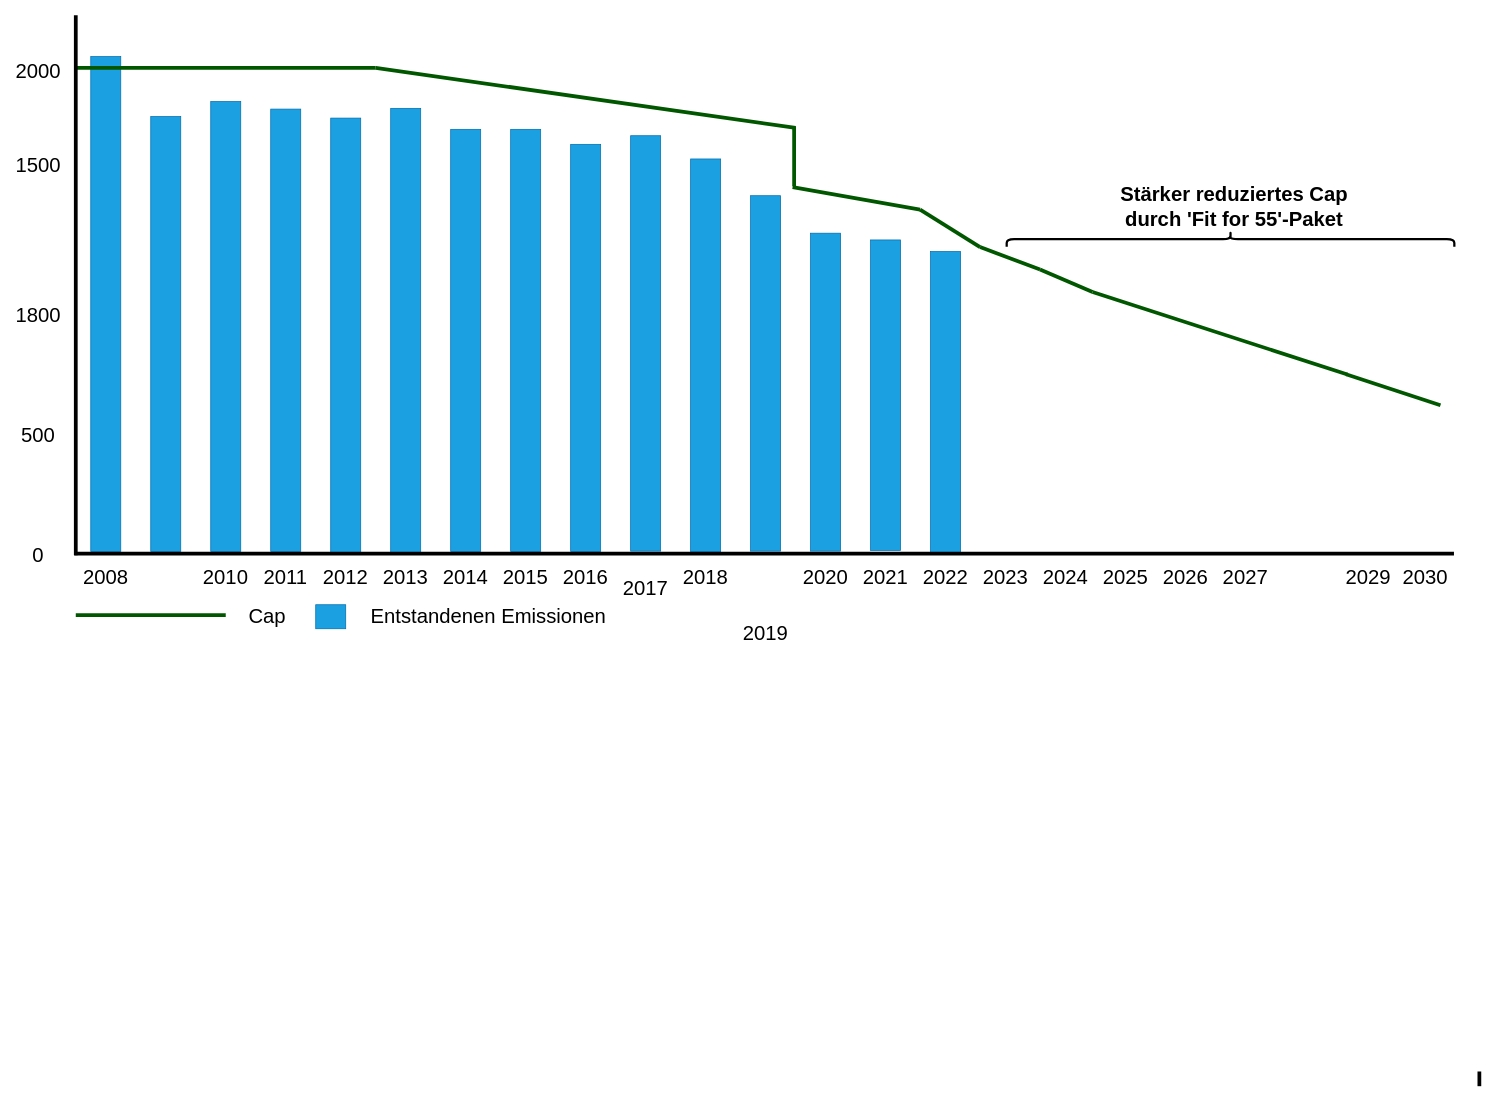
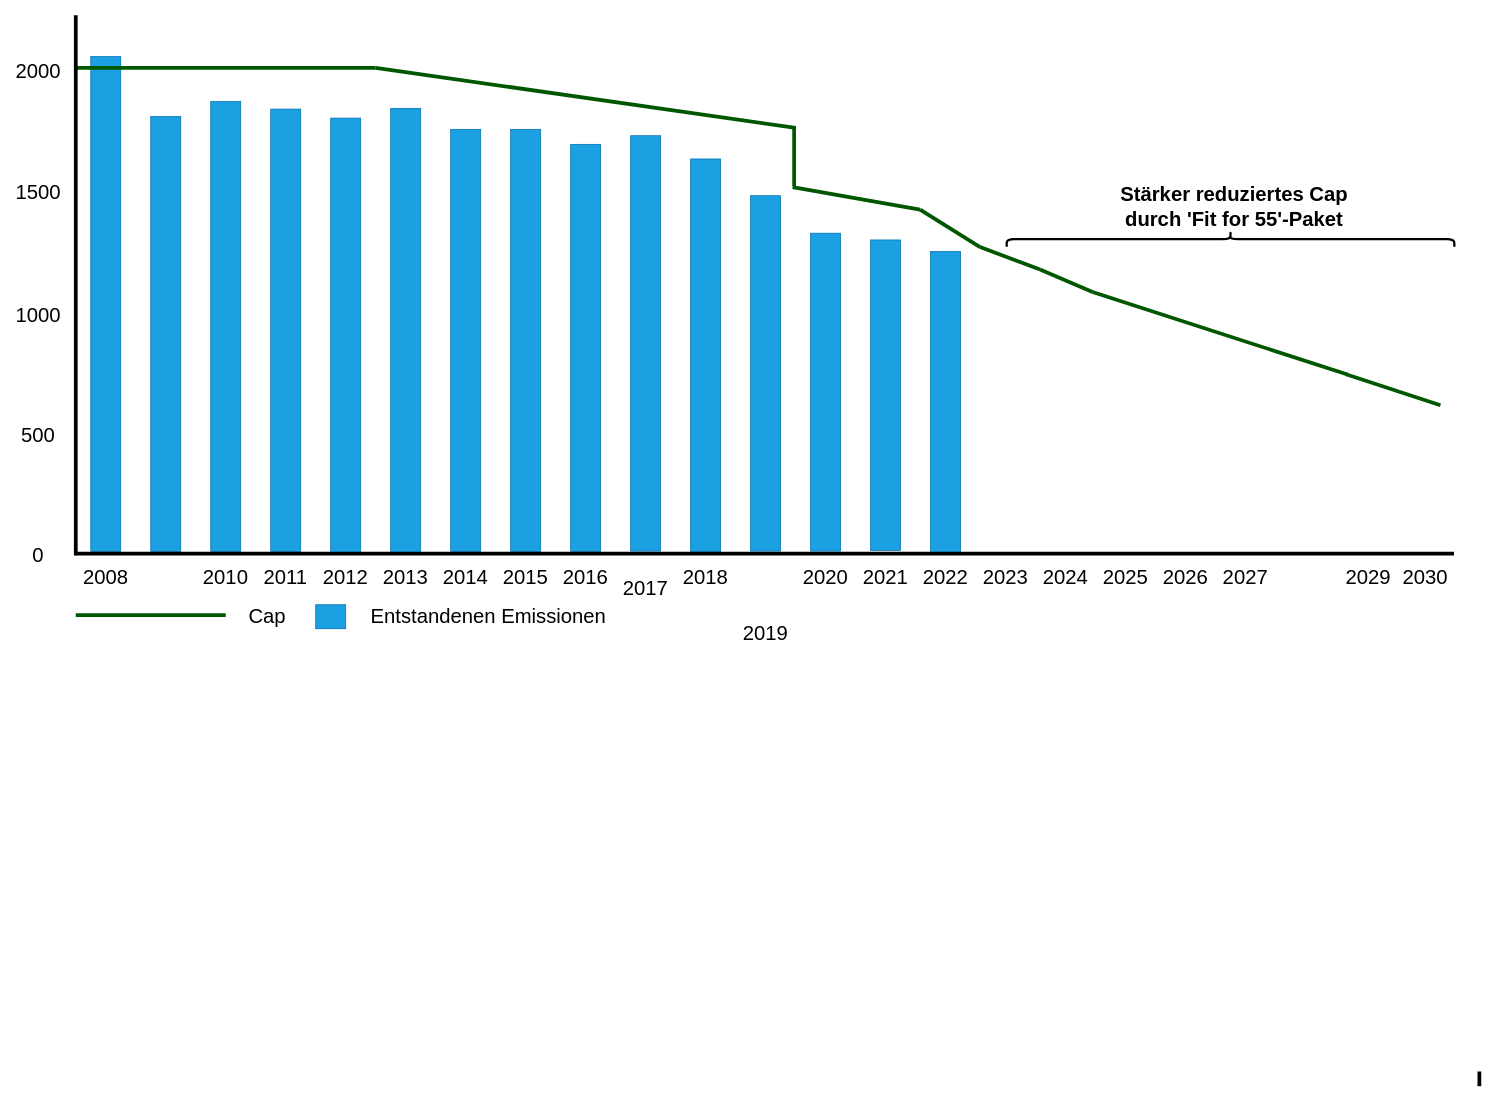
node "1500": moved (38, 166) -> (38, 192)
node "1800": label "1800" -> "1000"
